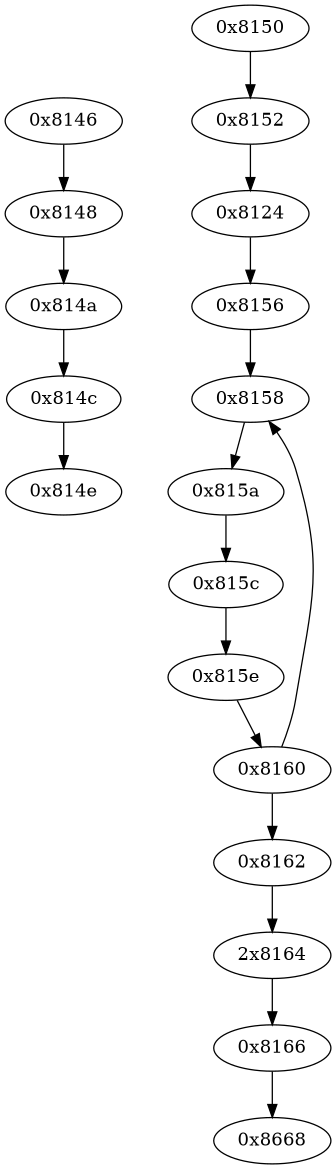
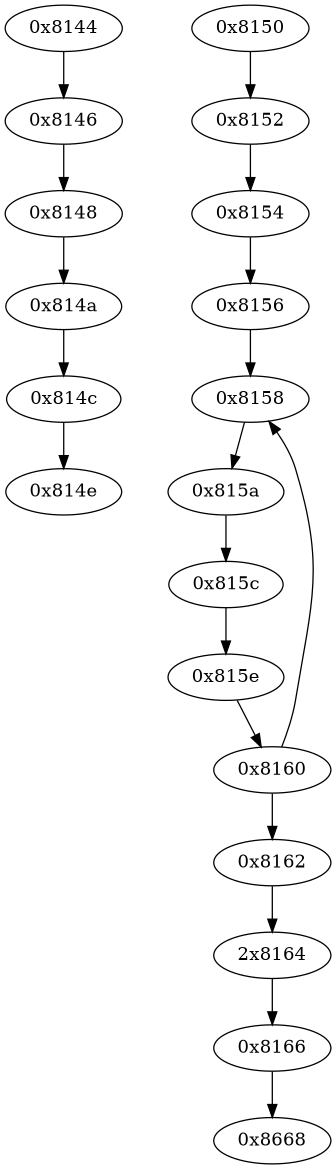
node "0x8144": added
node "0x8124": label "0x8124" -> "0x8154"
